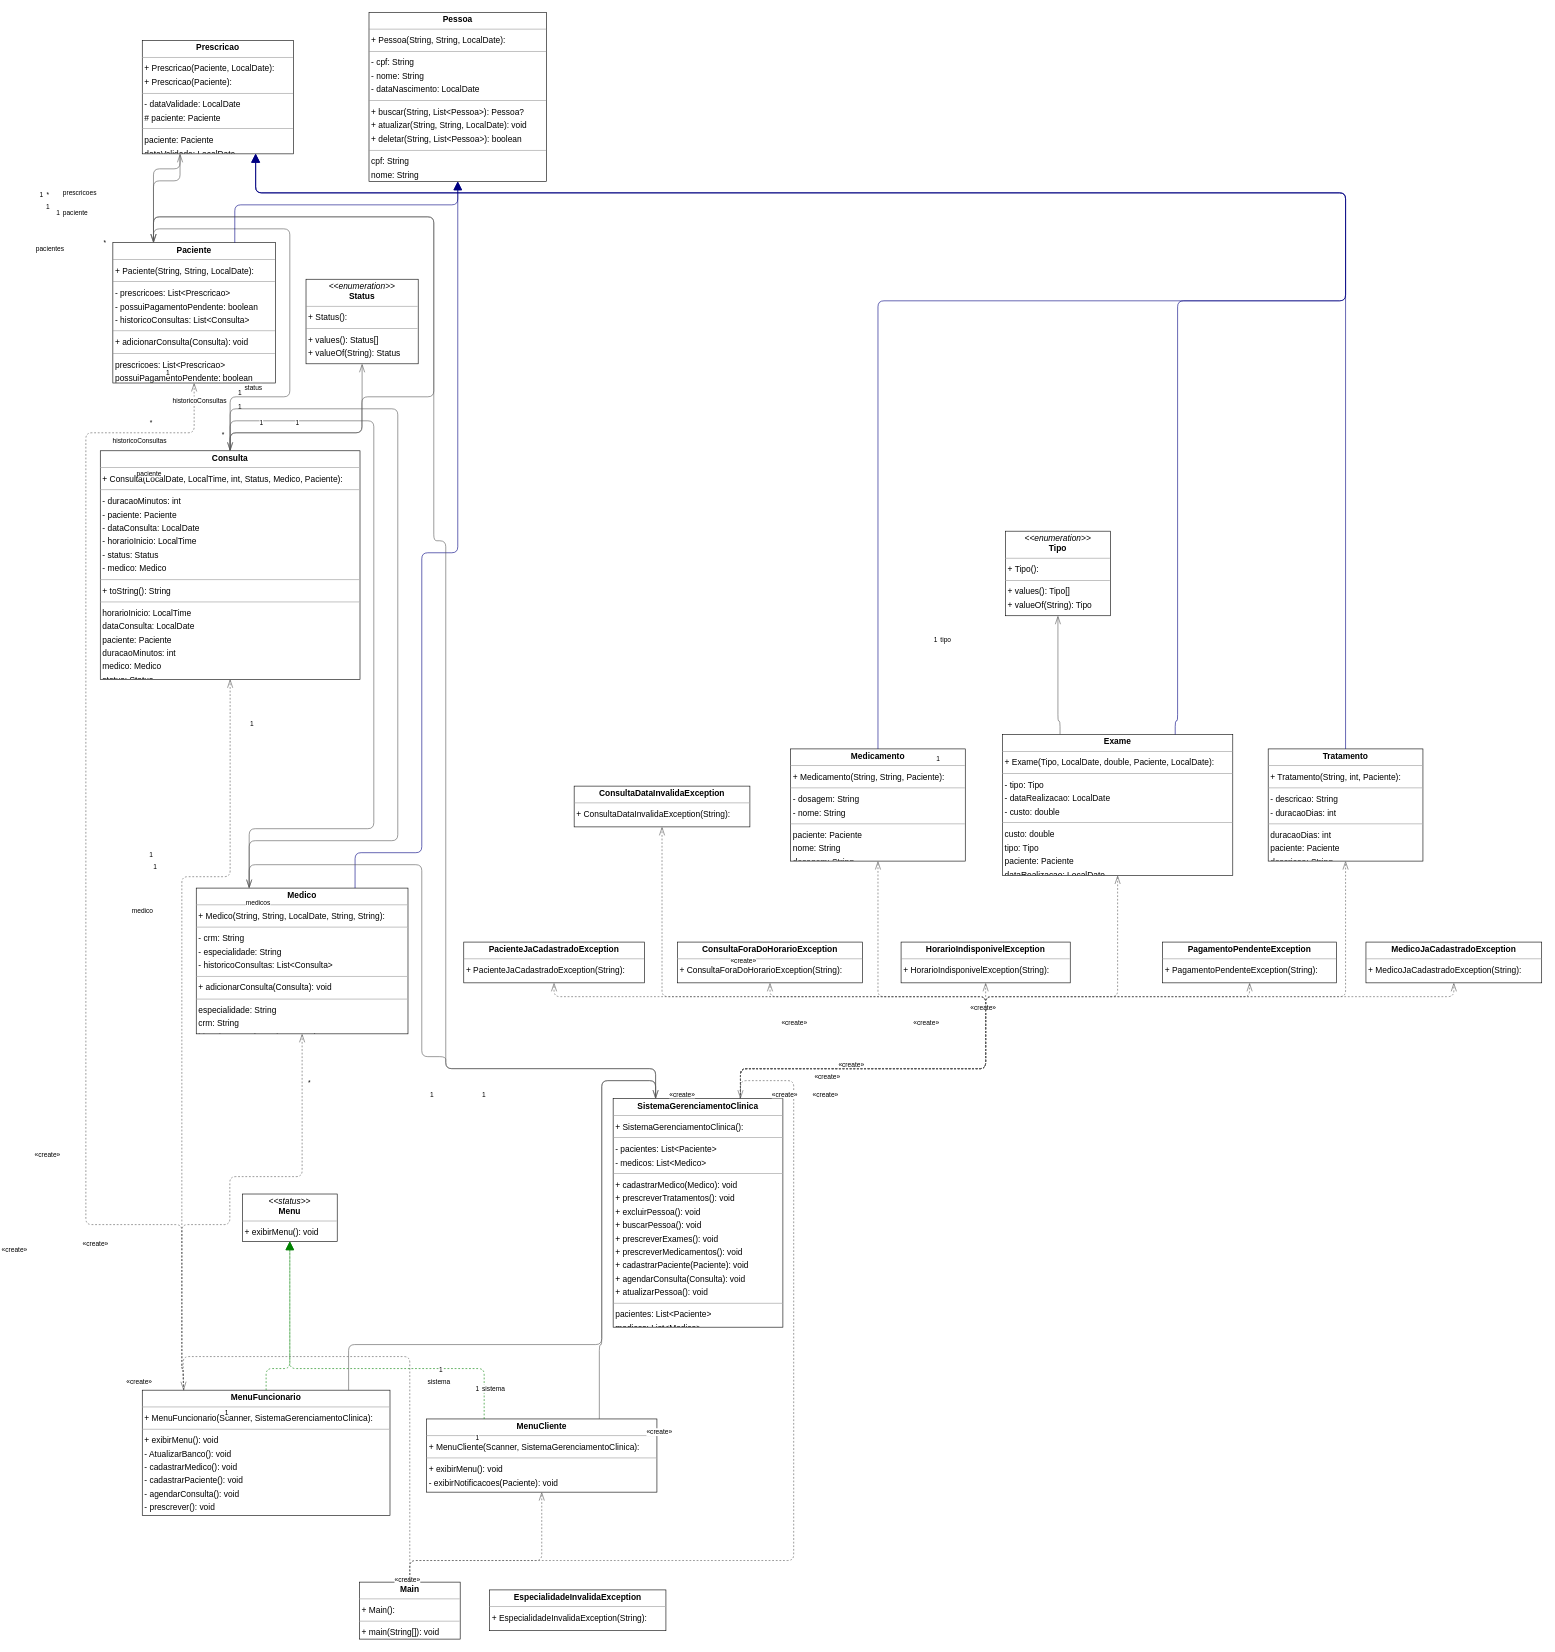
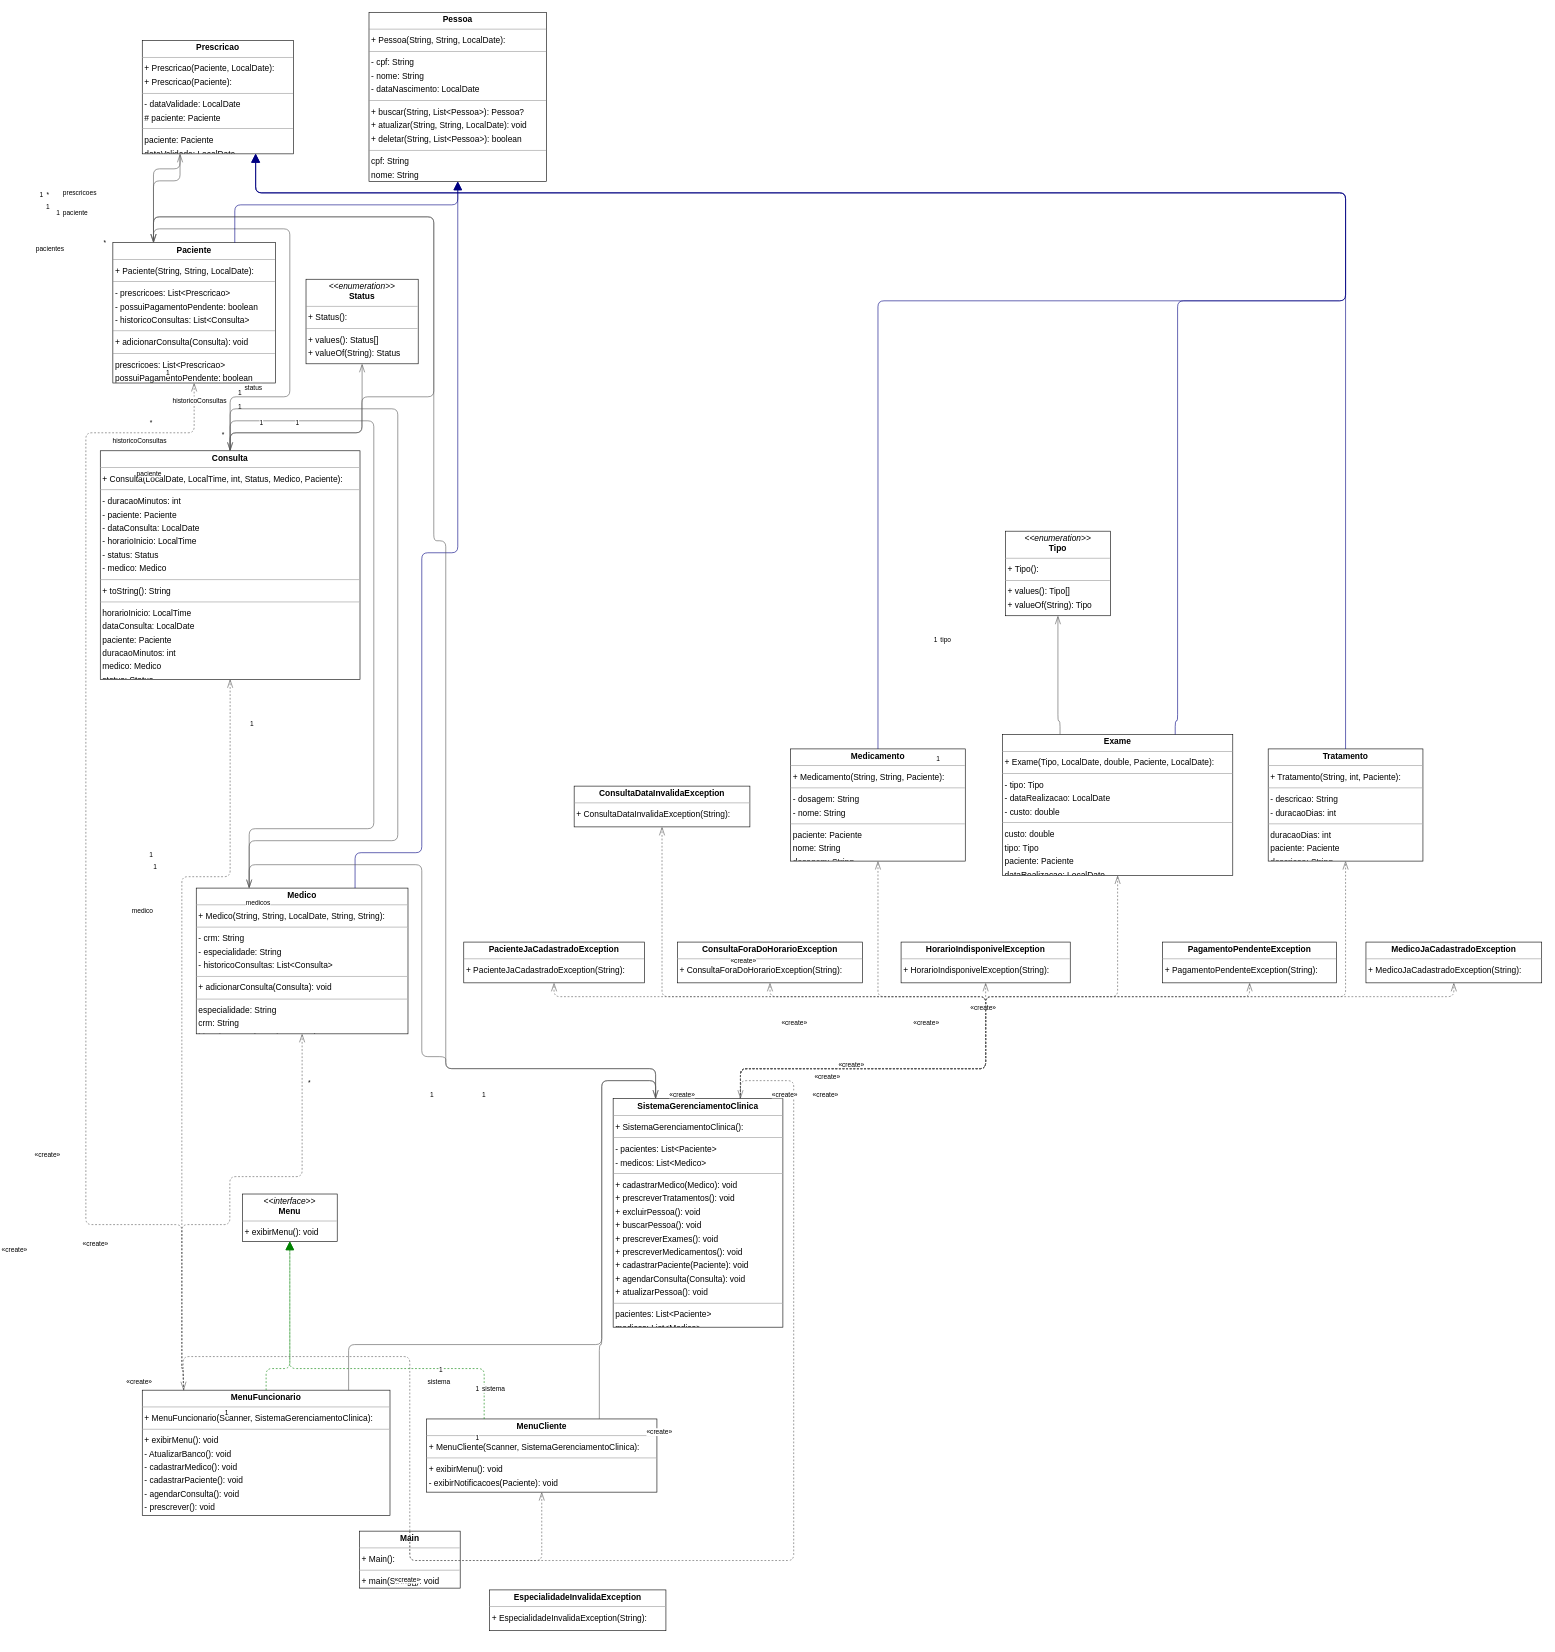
node "<<status>> Menu + exibirMenu(): void": label "<<status>> Menu + exibirMenu(): void" -> "<<interface>> Menu + exibirMenu(): void"
node "Main + Main(): + main(String[]): void": moved (410, 1611) -> (410, 1560)
